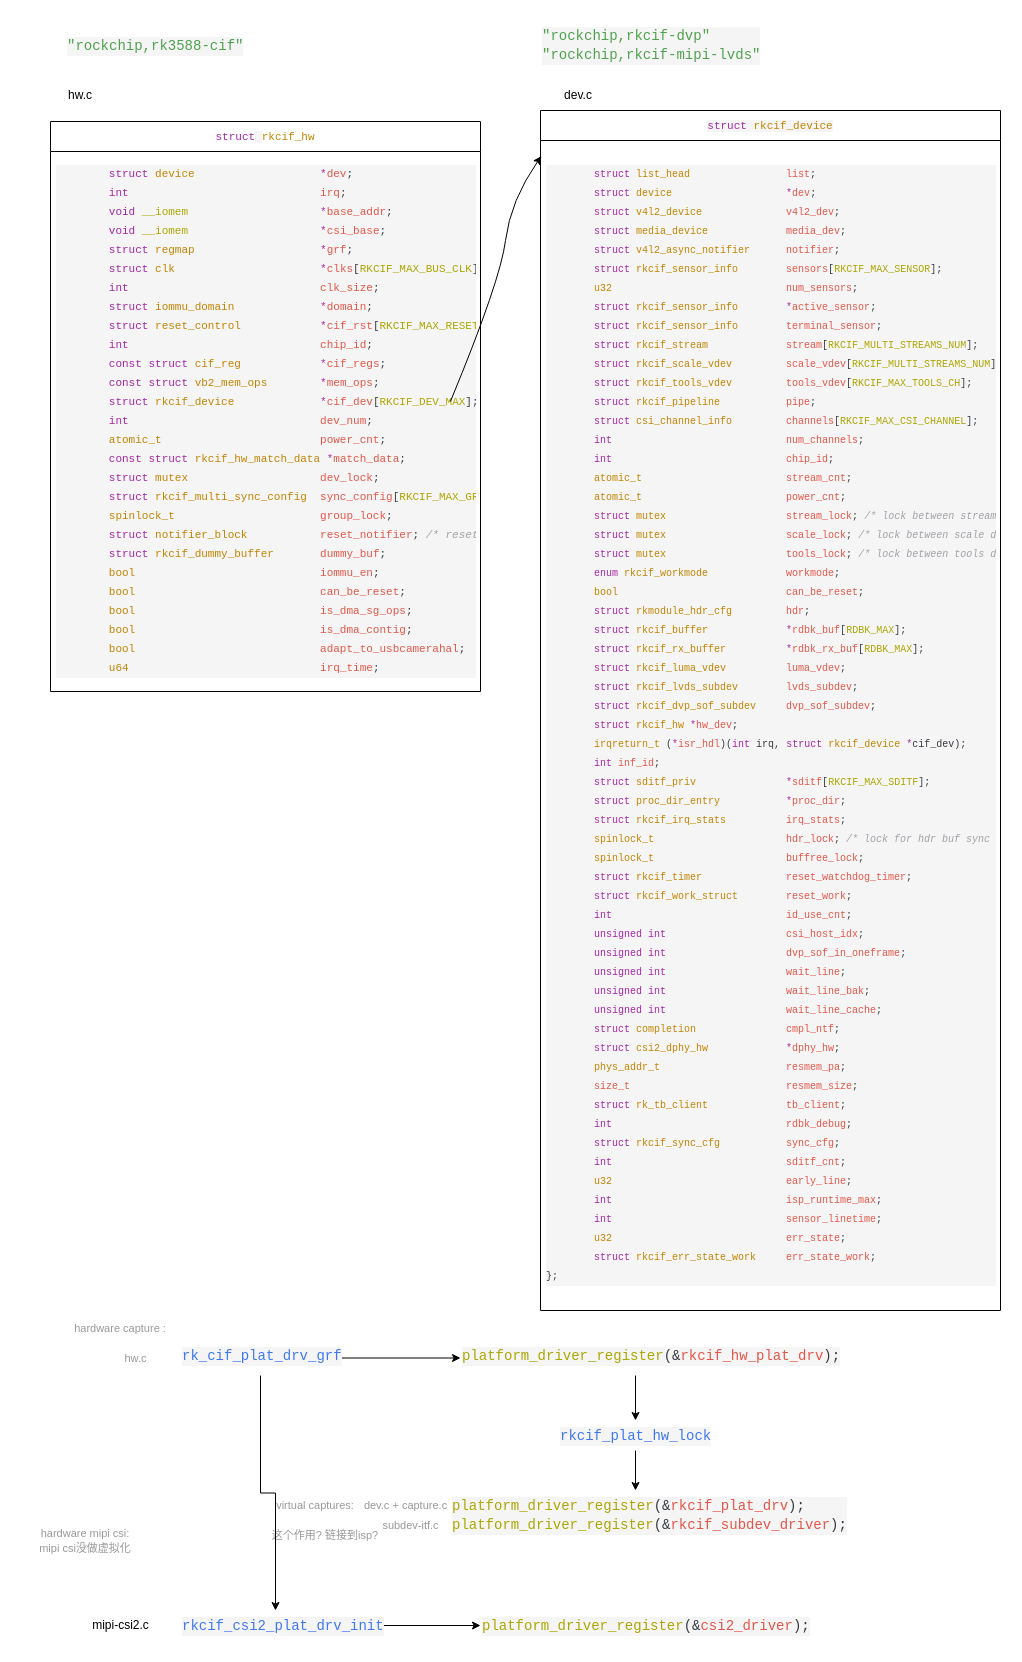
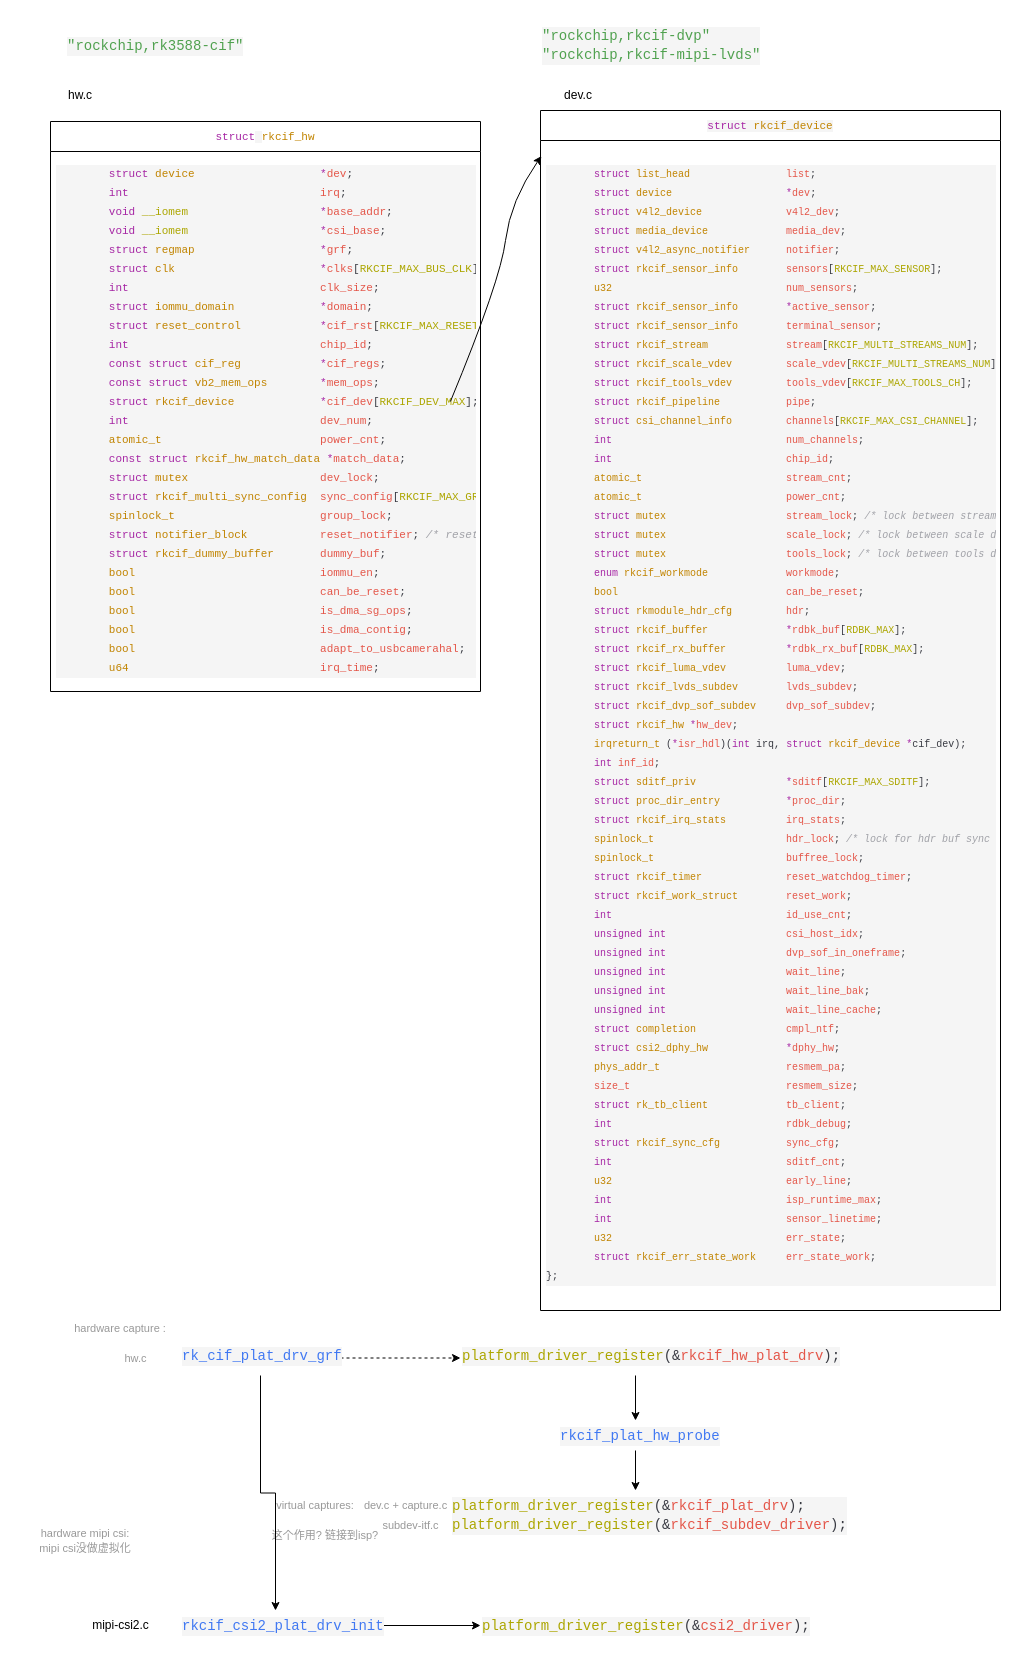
edge "rk_cif_plat_drv_grf" -> "platform_driver_register(&rkcif_hw_plat_drv);": style solid -> dashed
node "rkcif_plat_hw_lock": label "rkcif_plat_hw_lock" -> "rkcif_plat_hw_probe"
